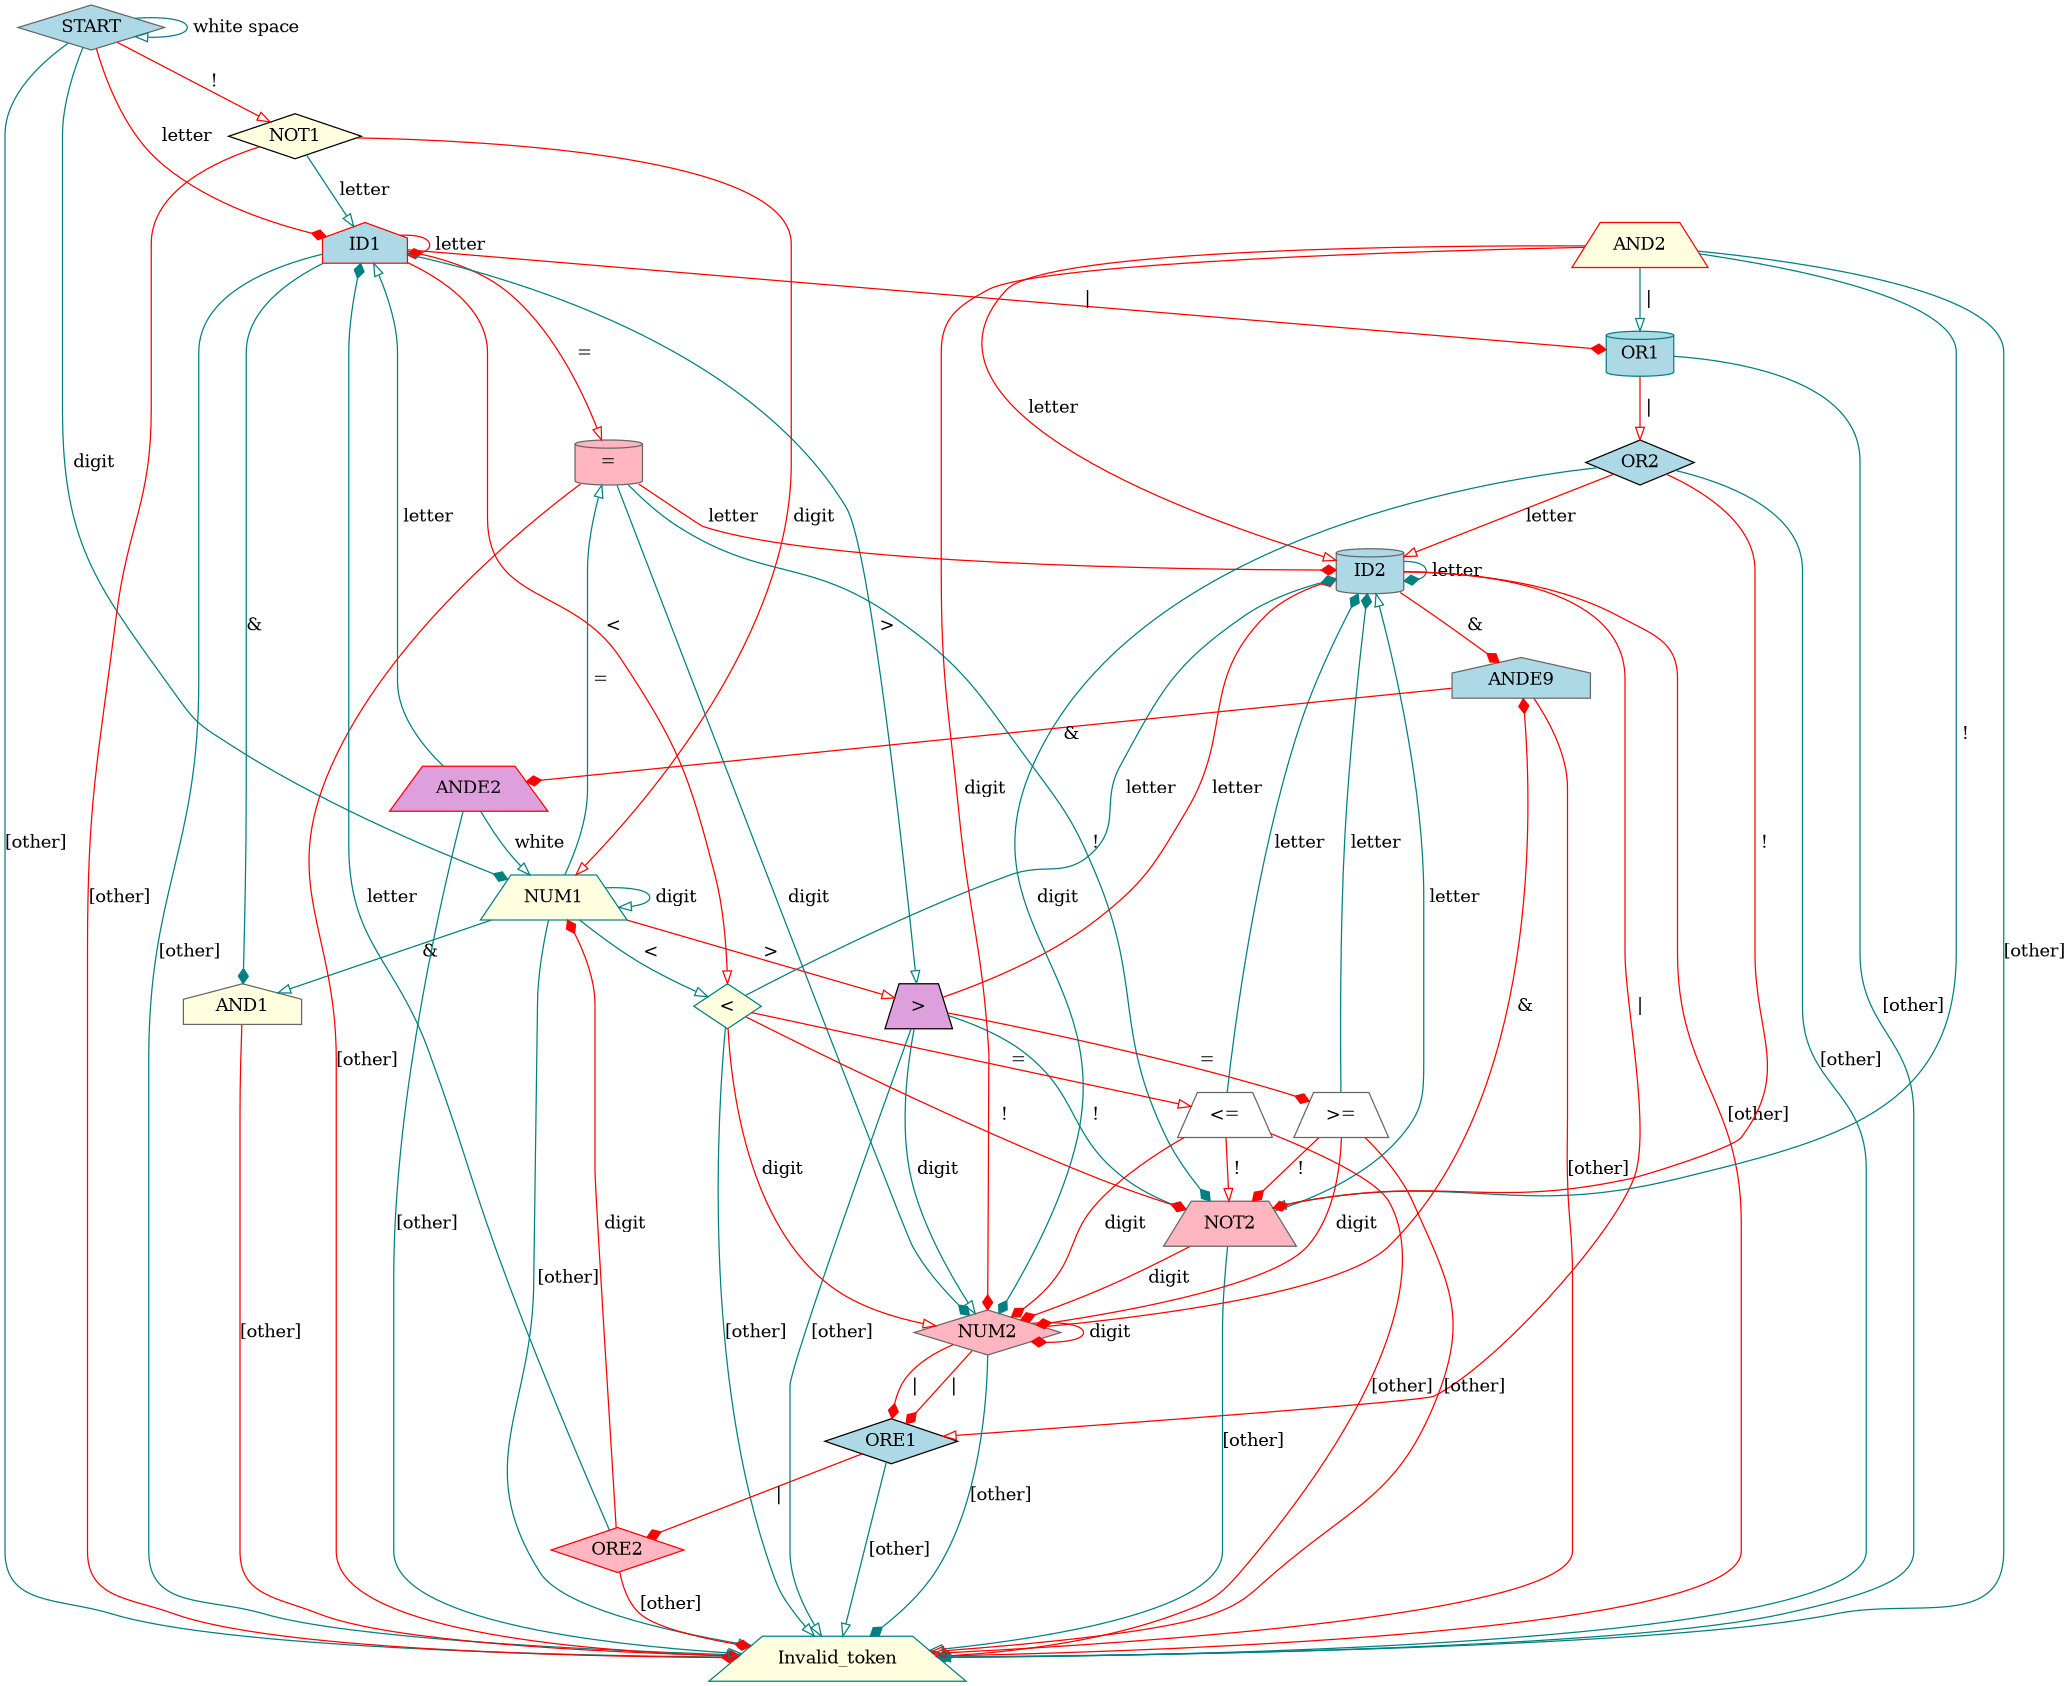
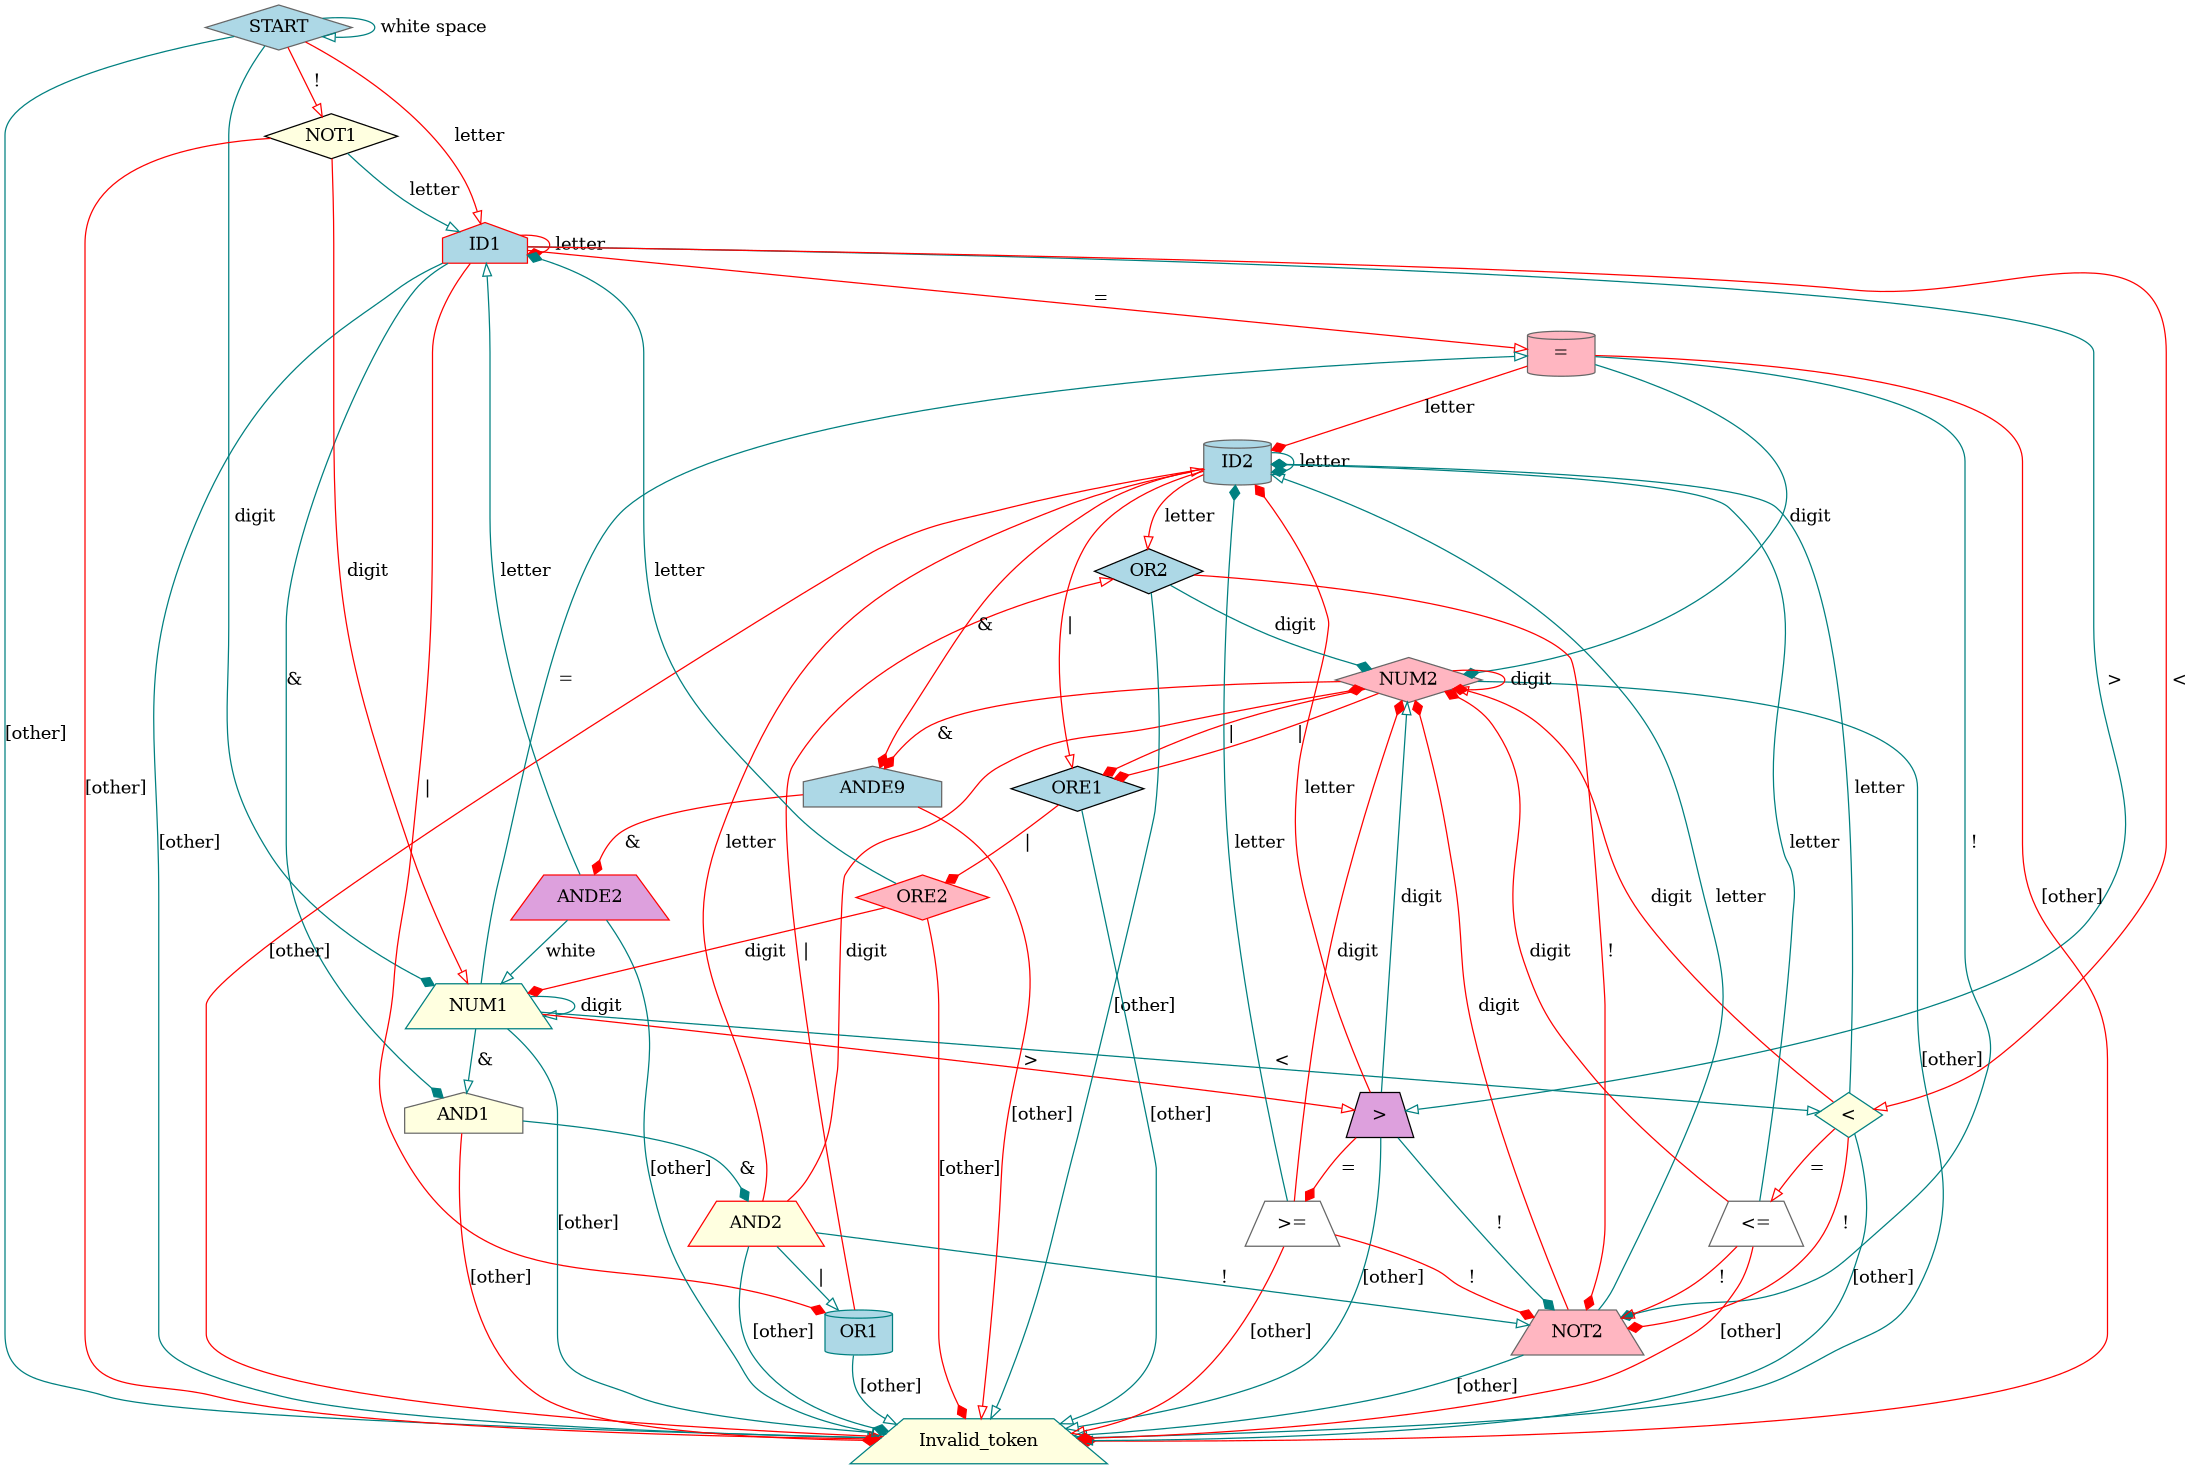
edge "START" -> "ID1": arrowhead diamond -> onormal
edge "OR2" -> "ID2": reversed
edge "AND1" -> "AND2": added, label "&"
